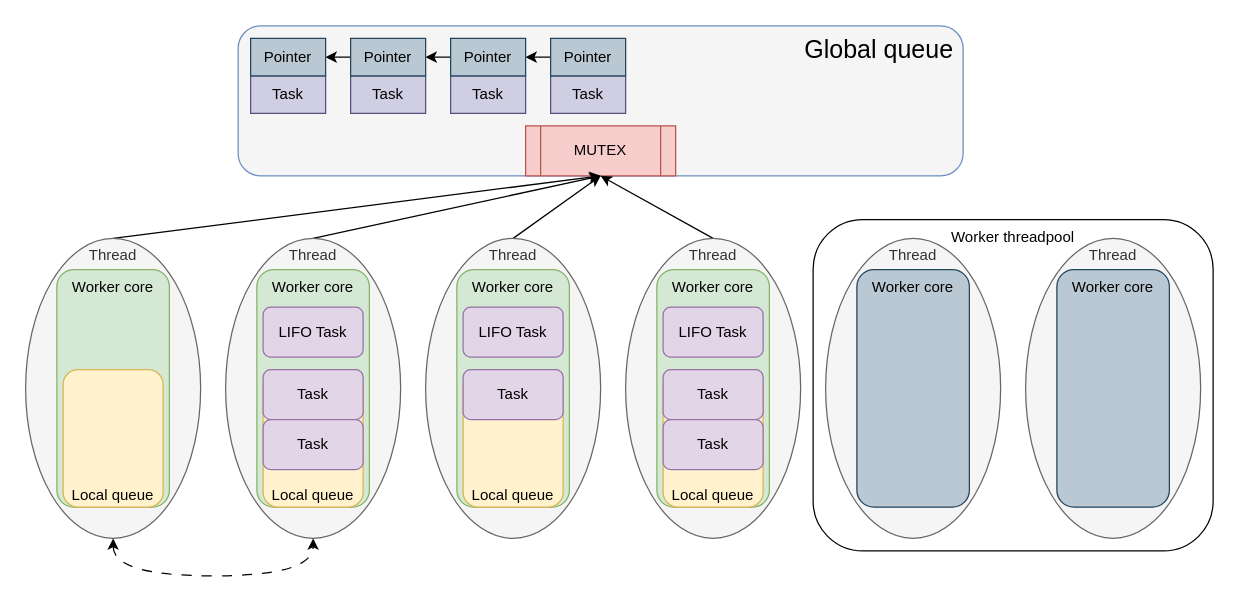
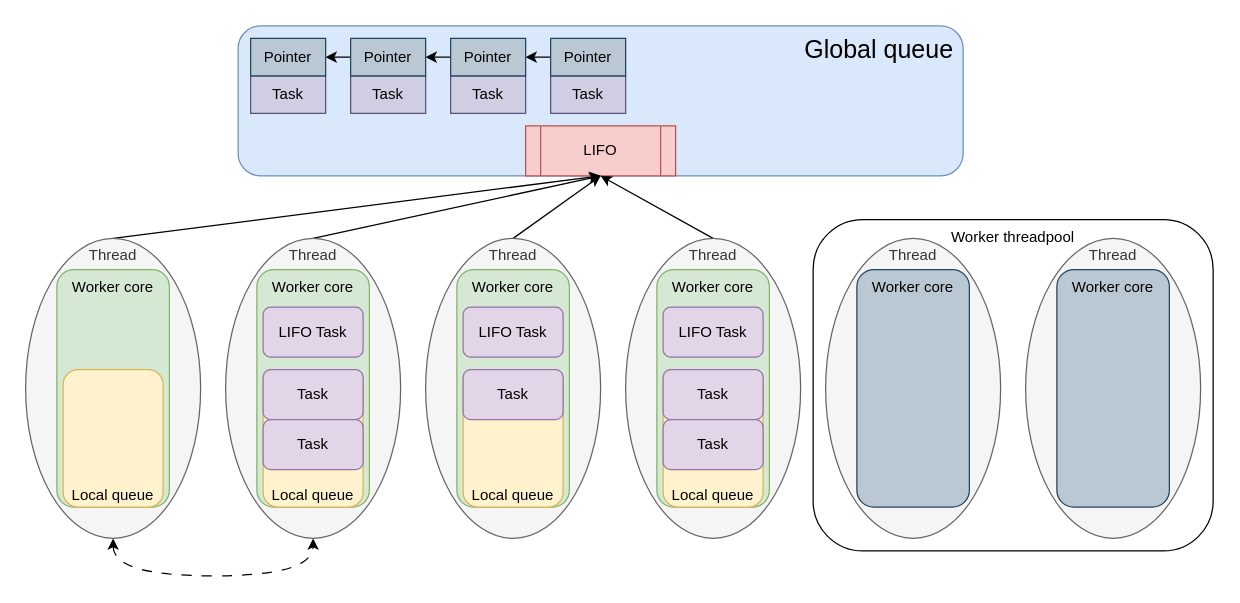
node "Global queue": fillcolor #f5f5f5 -> #dae8fc
node "MUTEX": label "MUTEX" -> "LIFO"
